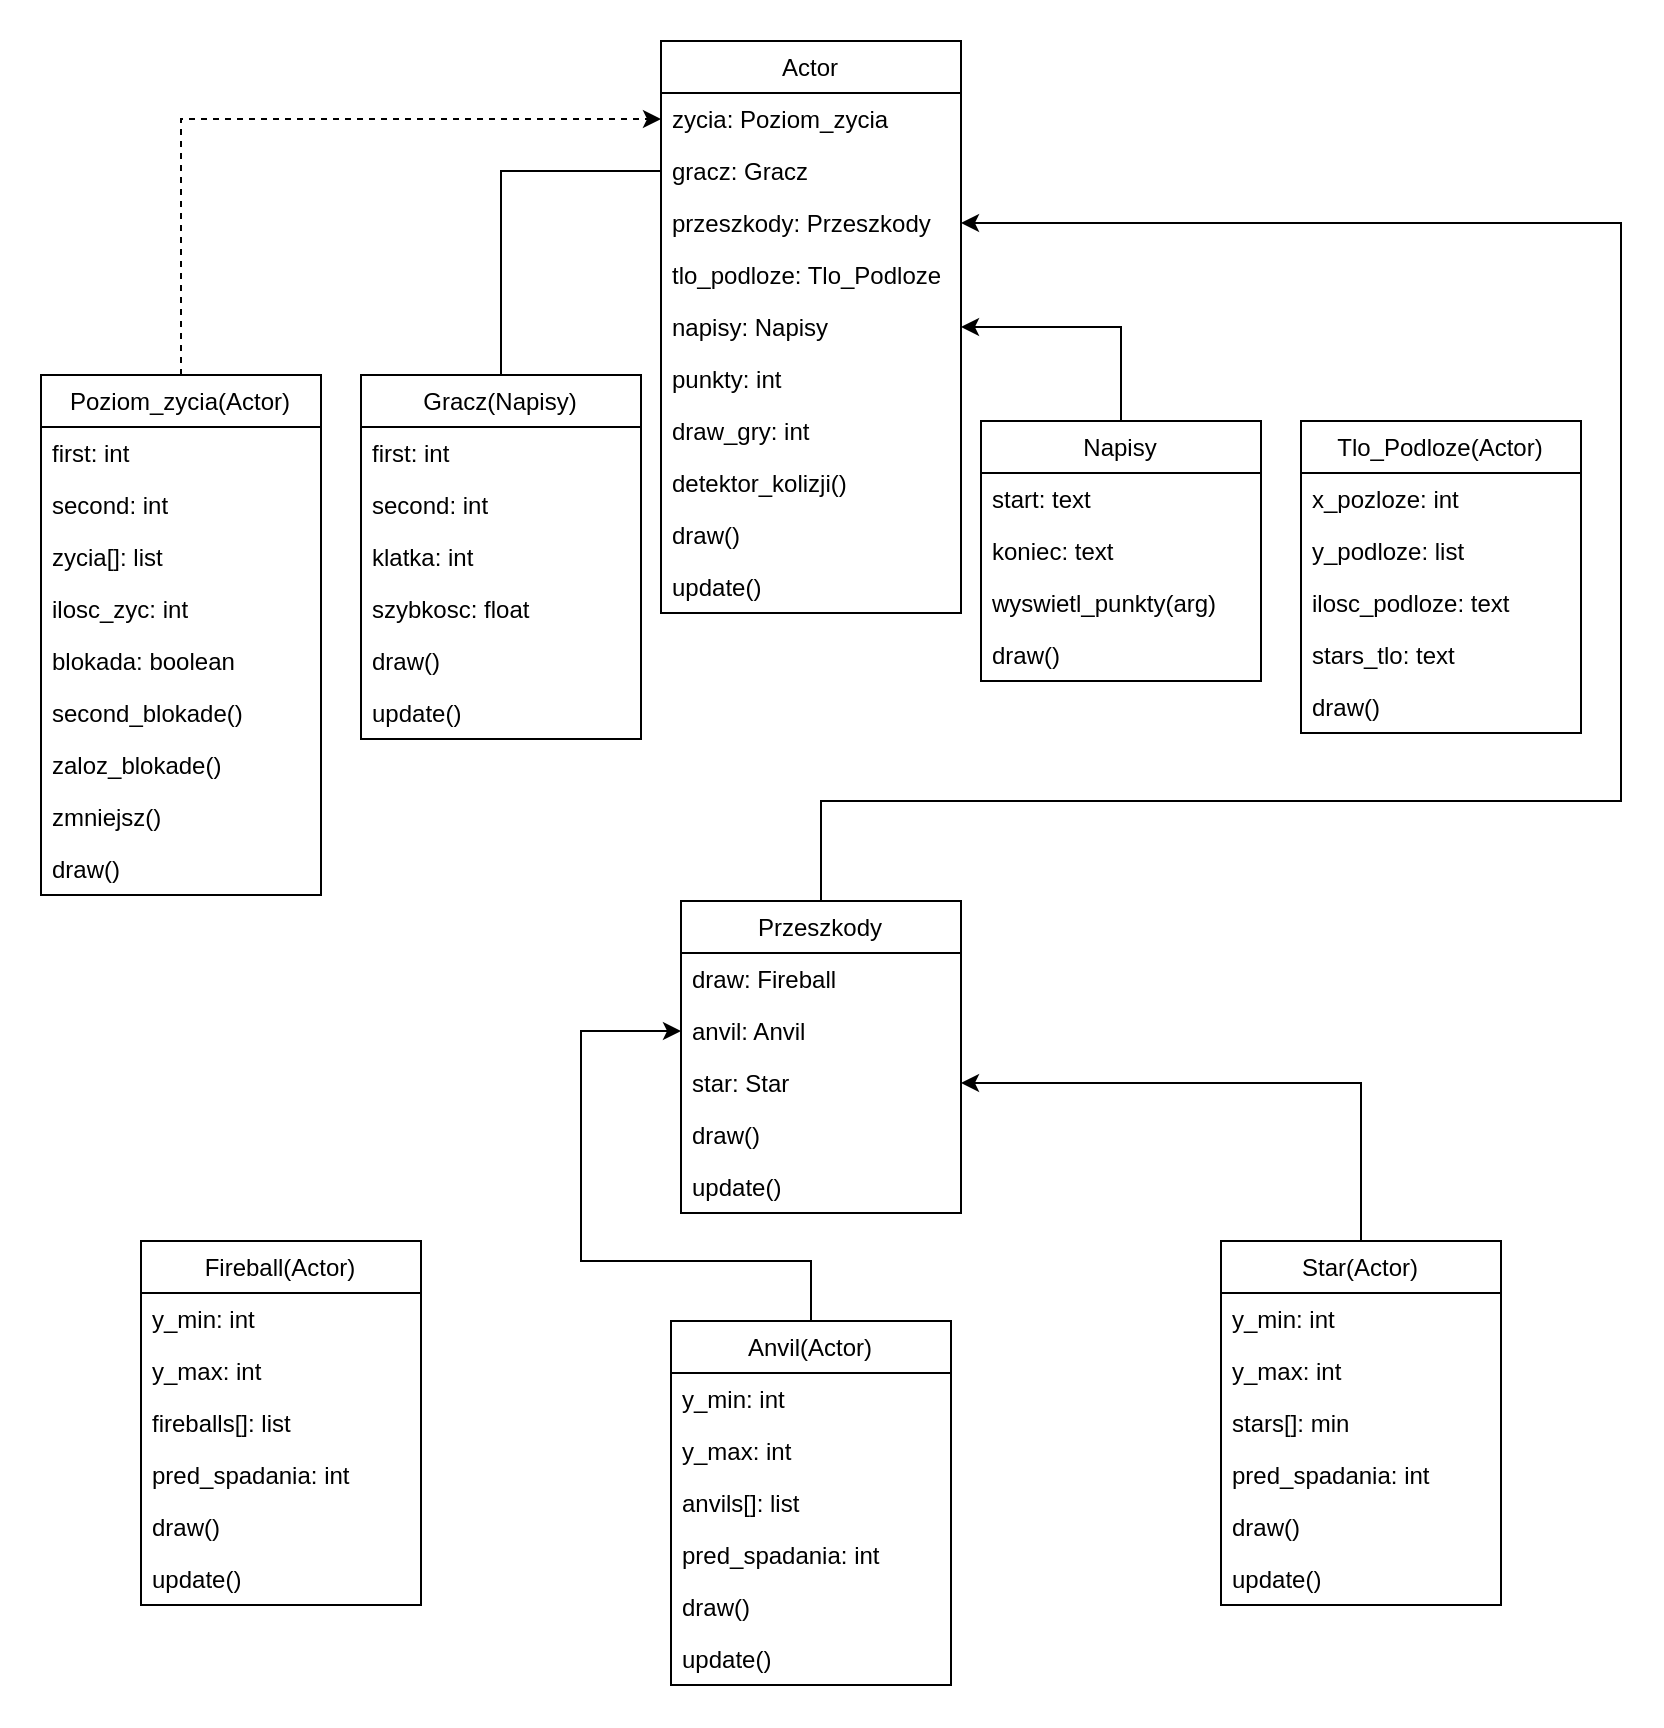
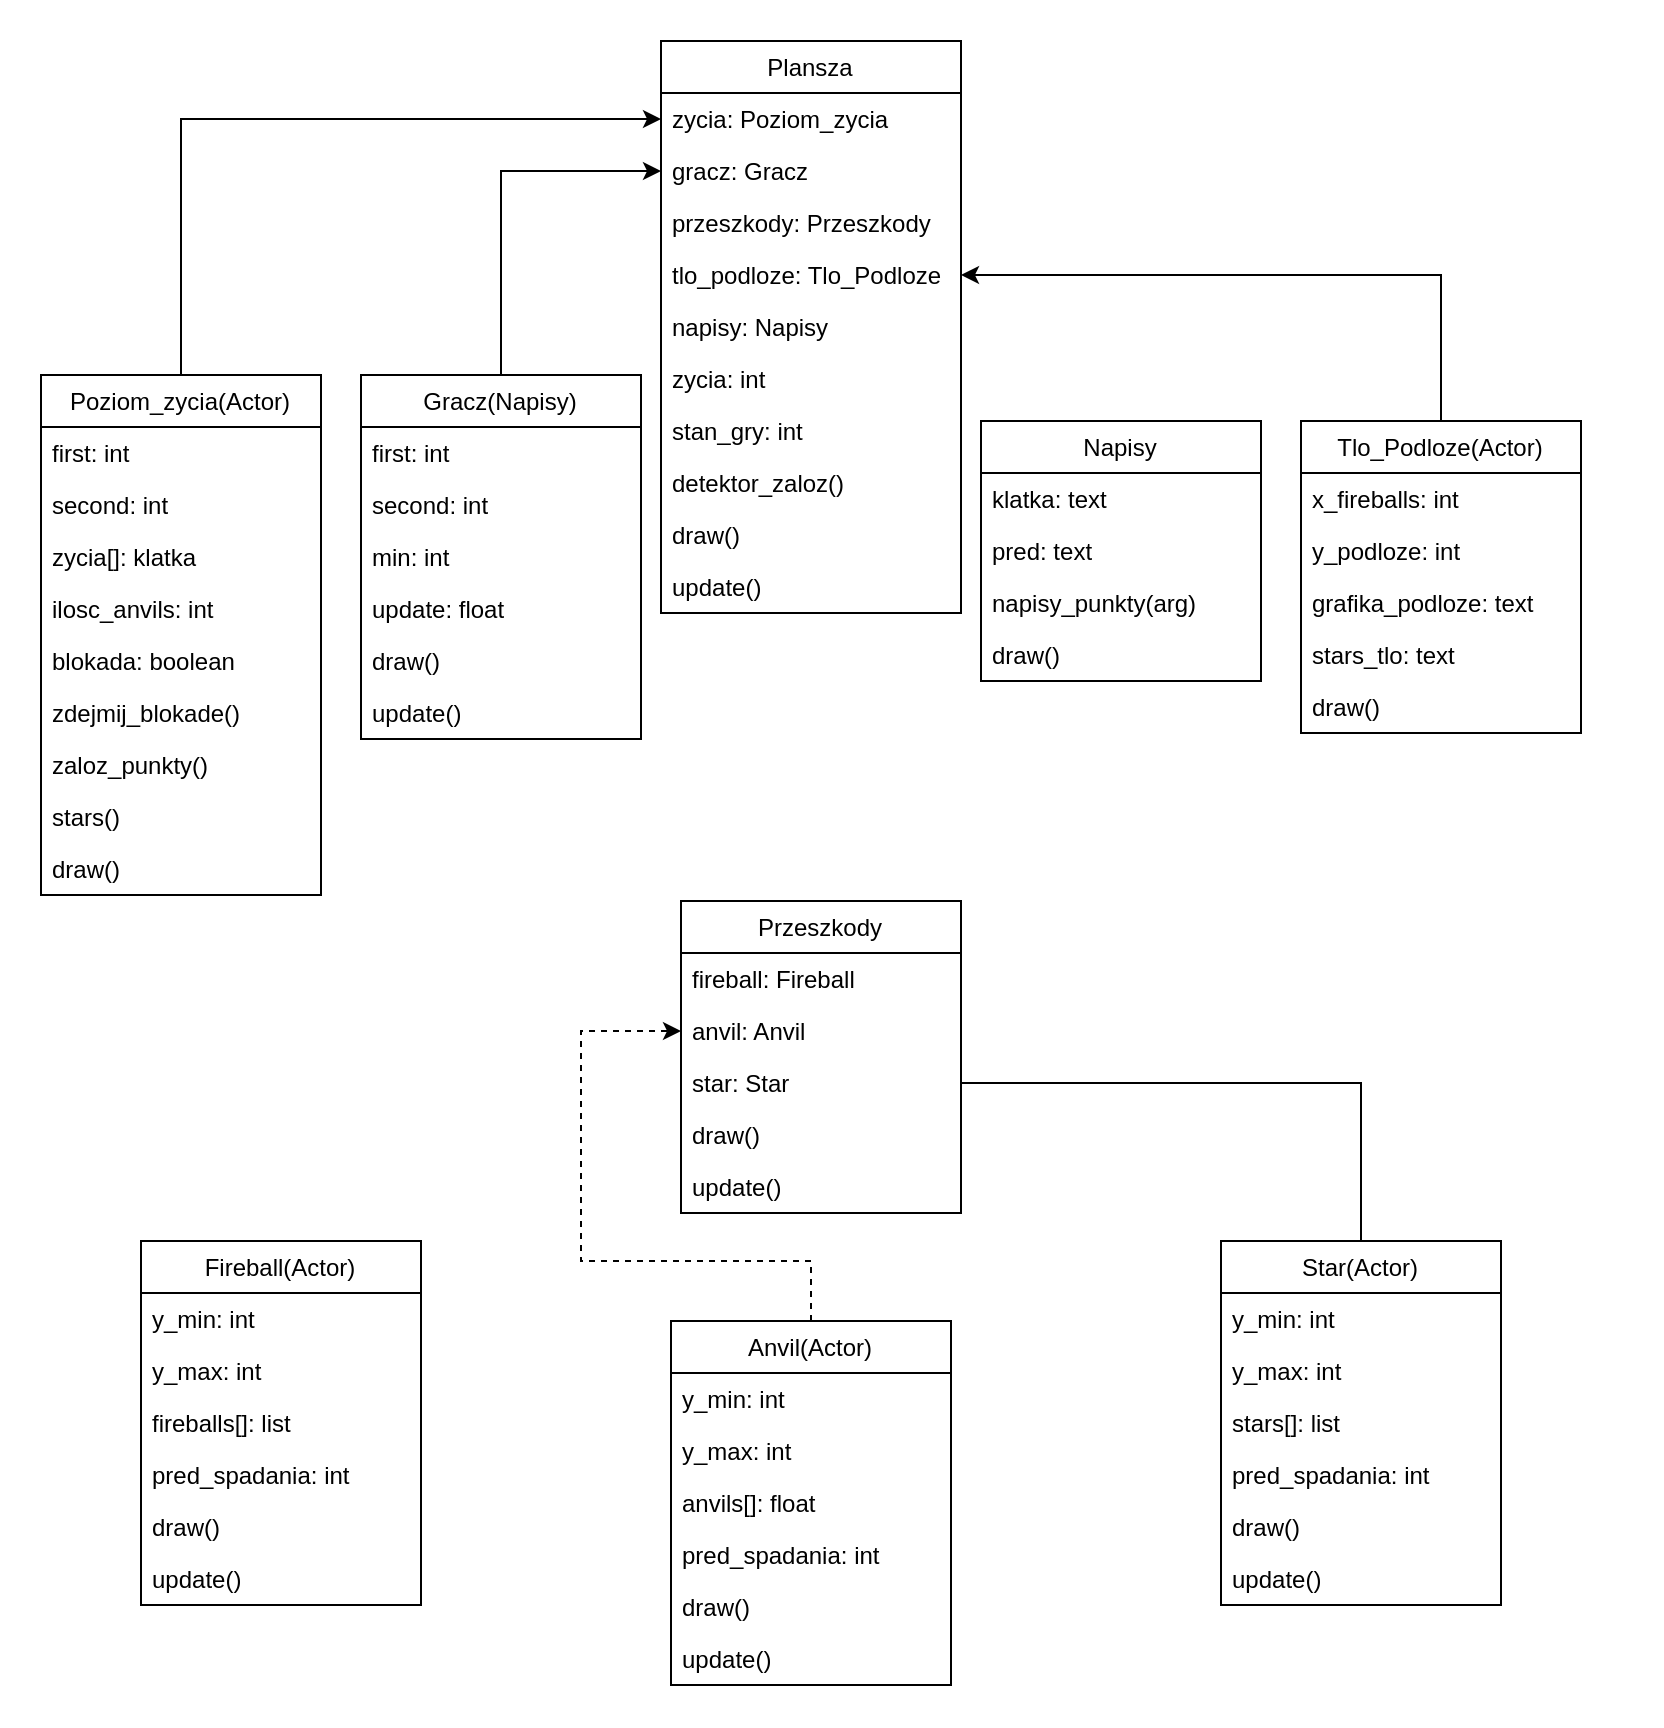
node "Actor": label "Actor" -> "Plansza"
edge "Poziom_zycia(Actor)" -> "zycia: Poziom_zycia": style dashed -> solid
edge "gracz: Gracz" -- "Gracz(Napisy)": arrowhead none -> classic
edge "Tlo_Podloze(Actor)" -> "tlo_podloze: Tlo_Podloze": added
edge "Napisy" -> "napisy: Napisy": removed
node "punkty: int": label "punkty: int" -> "zycia: int"
node "draw_gry: int": label "draw_gry: int" -> "stan_gry: int"
node "detektor_kolizji()": label "detektor_kolizji()" -> "detektor_zaloz()"
node "start: text": label "start: text" -> "klatka: text"
node "x_pozloze: int": label "x_pozloze: int" -> "x_fireballs: int"
node "koniec: text": label "koniec: text" -> "pred: text"
node "y_podloze: list": label "y_podloze: list" -> "y_podloze: int"
node "zycia[]: list": label "zycia[]: list" -> "zycia[]: klatka"
node "klatka: int": label "klatka: int" -> "min: int"
node "wyswietl_punkty(arg)": label "wyswietl_punkty(arg)" -> "napisy_punkty(arg)"
node "ilosc_podloze: text": label "ilosc_podloze: text" -> "grafika_podloze: text"
node "ilosc_zyc: int": label "ilosc_zyc: int" -> "ilosc_anvils: int"
node "szybkosc: float": label "szybkosc: float" -> "update: float"
edge "Przeszkody" -> "przeszkody: Przeszkody": removed
node "second_blokade()": label "second_blokade()" -> "zdejmij_blokade()"
node "zaloz_blokade()": label "zaloz_blokade()" -> "zaloz_punkty()"
node "zmniejsz()": label "zmniejsz()" -> "stars()"
node "draw: Fireball": label "draw: Fireball" -> "fireball: Fireball"
edge "Star(Actor)" -> "star: Star": arrowhead classic -> none
edge "Anvil(Actor)" -> "anvil: Anvil": style solid -> dashed
node "stars[]: min": label "stars[]: min" -> "stars[]: list"
node "anvils[]: list": label "anvils[]: list" -> "anvils[]: float"
